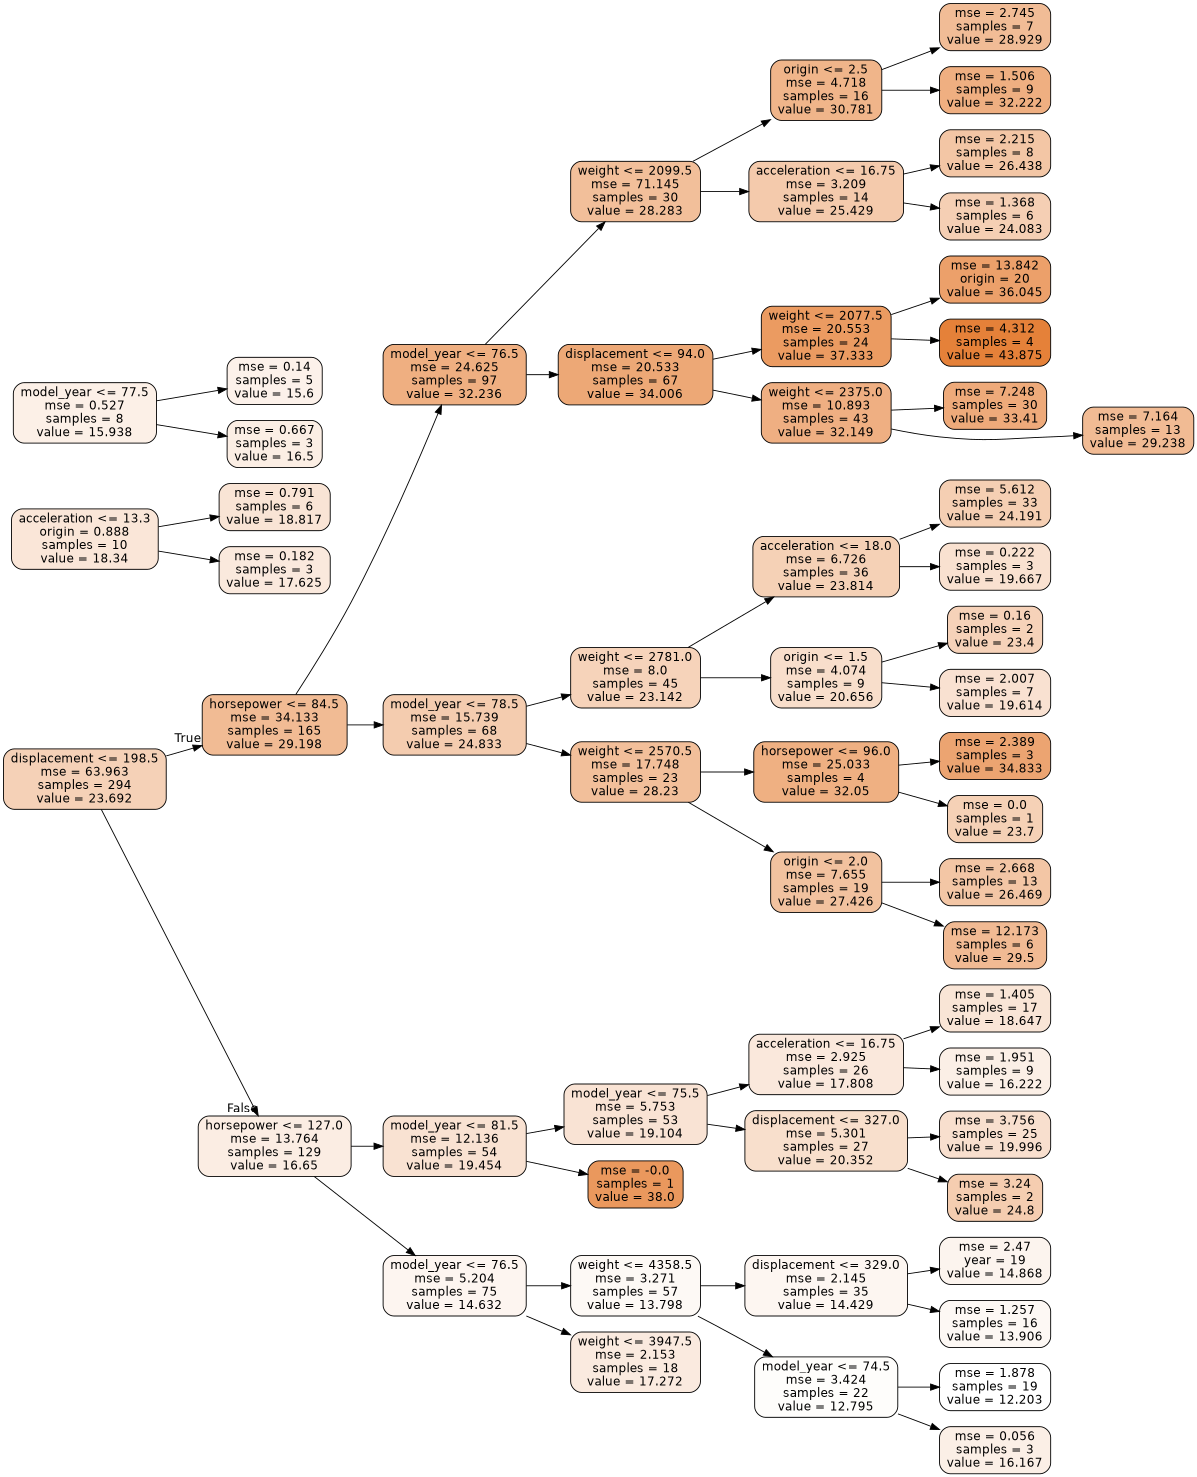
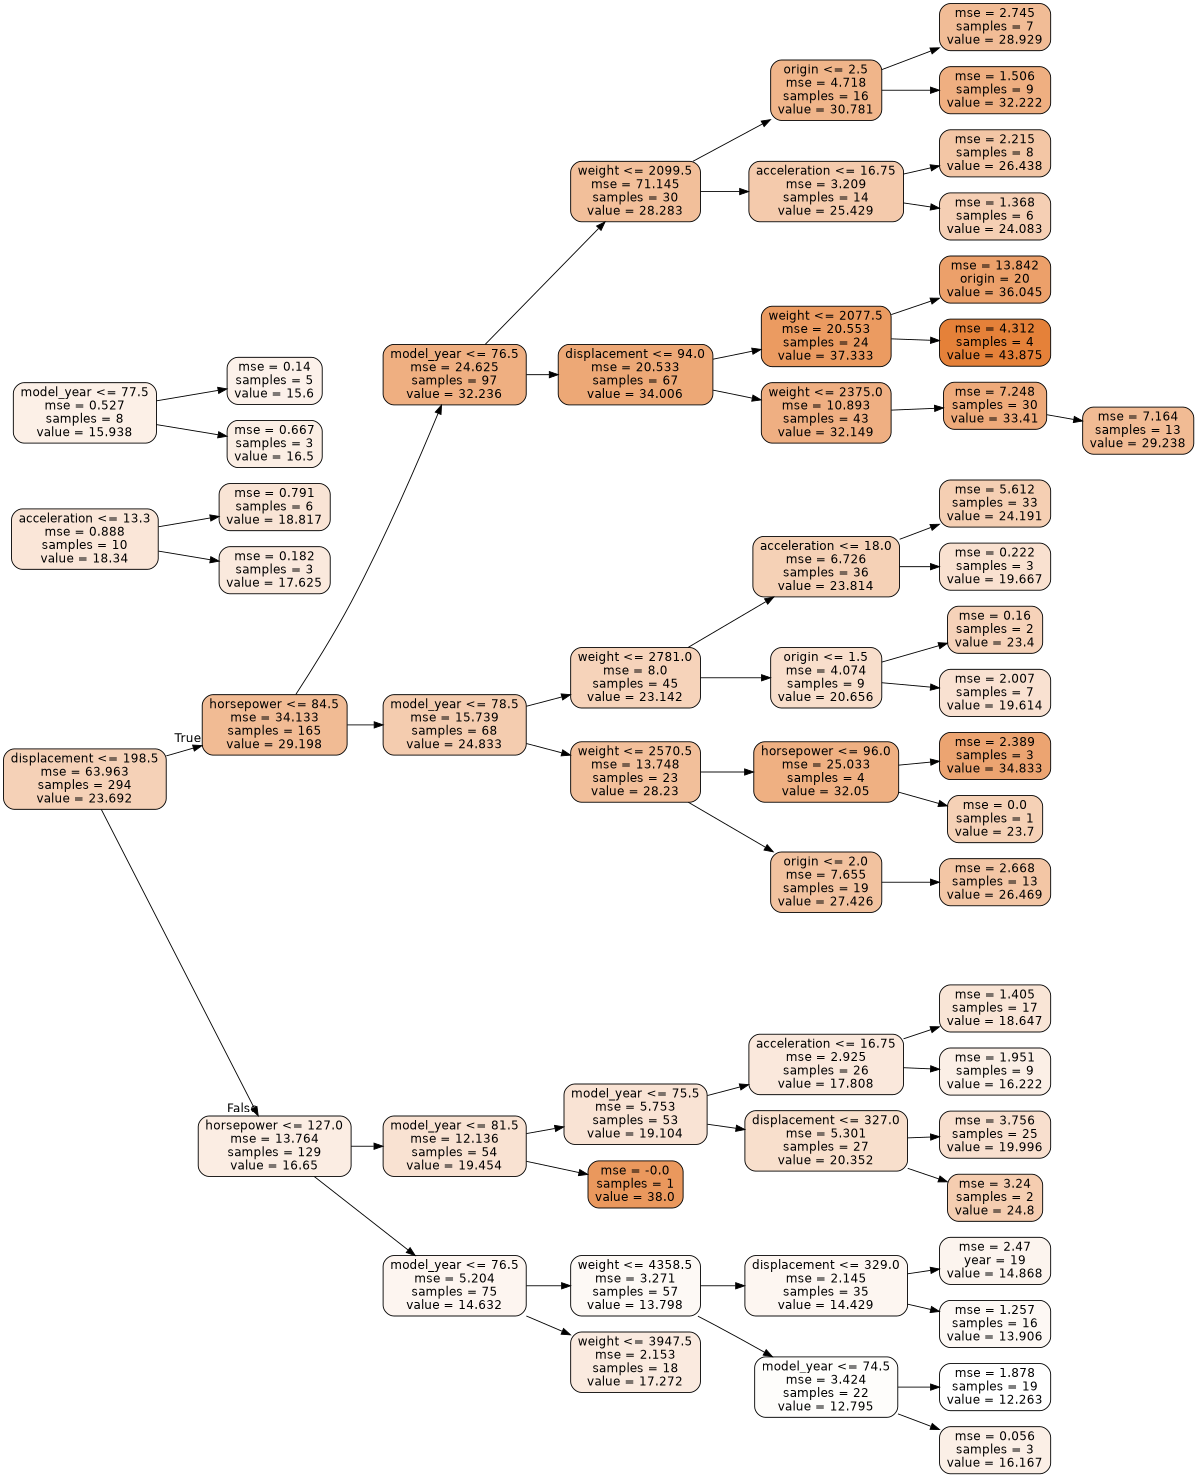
edge "weight <= 2375.0 mse = 10.893 samples = 43 value = 32.149" -> "mse = 7.164 samples = 13 value = 29.238": now "mse = 7.248 samples = 30 value = 33.41" -> "mse = 7.164 samples = 13 value = 29.238"
node "acceleration <= 13.3 origin = 0.888 samples = 10 value = 18.34": label "acceleration <= 13.3 origin = 0.888 samples = 10 value = 18.34" -> "acceleration <= 13.3 mse = 0.888 samples = 10 value = 18.34"
node "weight <= 2570.5 mse = 17.748 samples = 23 value = 28.23": label "weight <= 2570.5 mse = 17.748 samples = 23 value = 28.23" -> "weight <= 2570.5 mse = 13.748 samples = 23 value = 28.23"
node "mse = 12.173 samples = 6 value = 29.5": removed
node "mse = 1.878 samples = 19 value = 12.203": label "mse = 1.878 samples = 19 value = 12.203" -> "mse = 1.878 samples = 19 value = 12.263"
